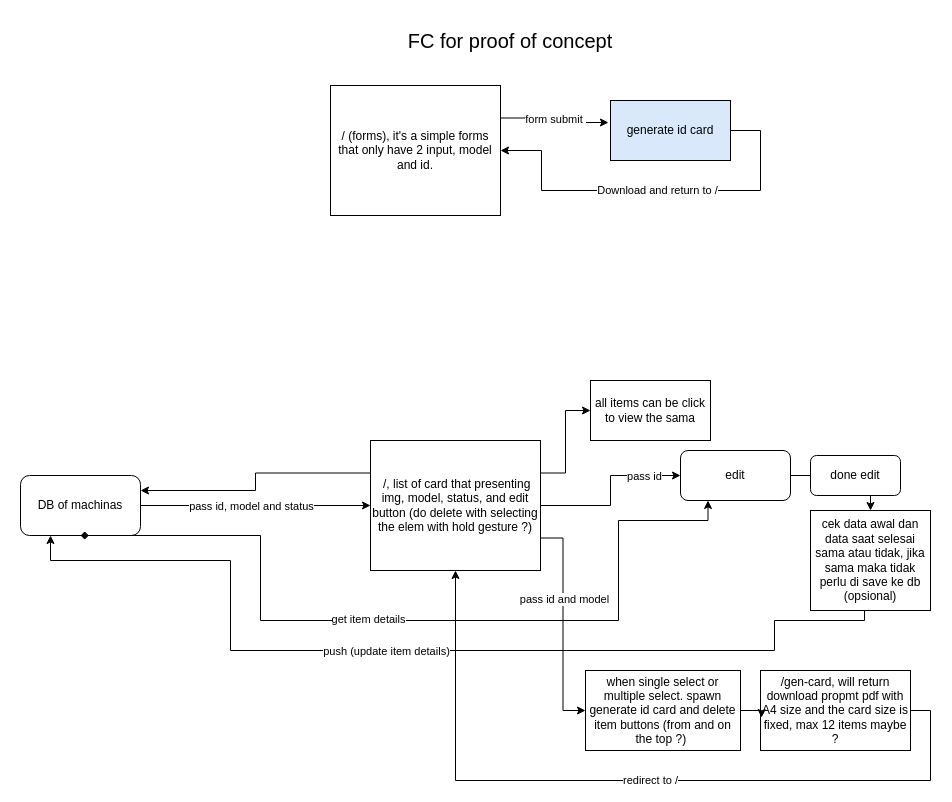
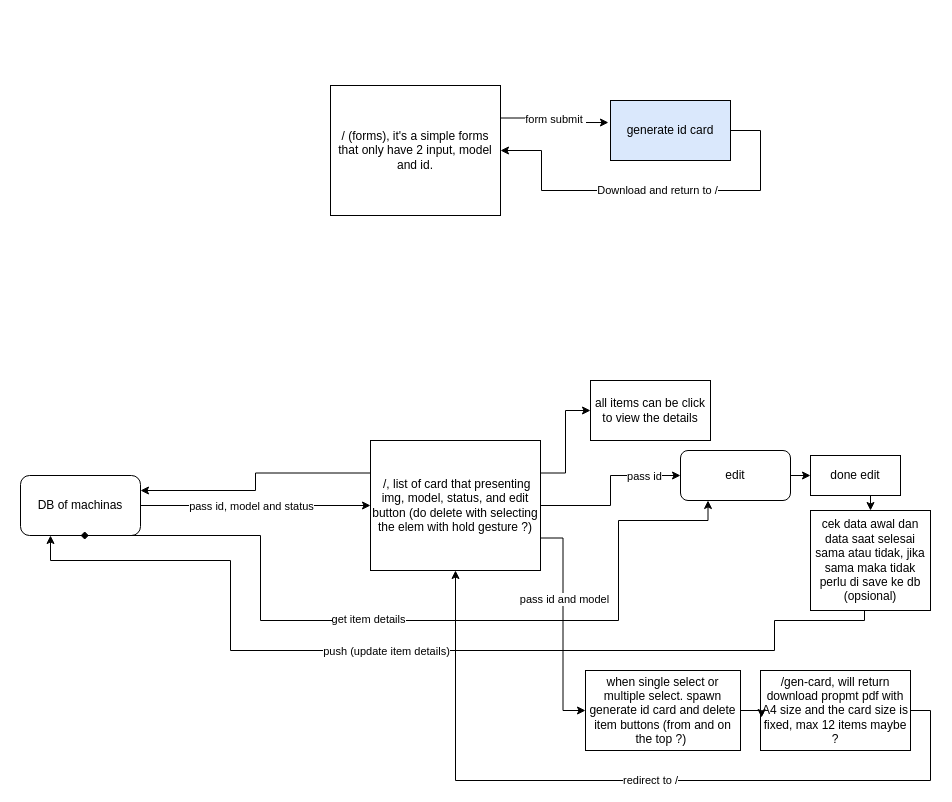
node "FC for proof of concept": removed
node "all items can be click to view the sama": label "all items can be click to view the sama" -> "all items can be click to view the details"
edge "edit" -- "done edit": arrowhead none -> classic
node "done edit": shape rounded rectangle -> rectangle
